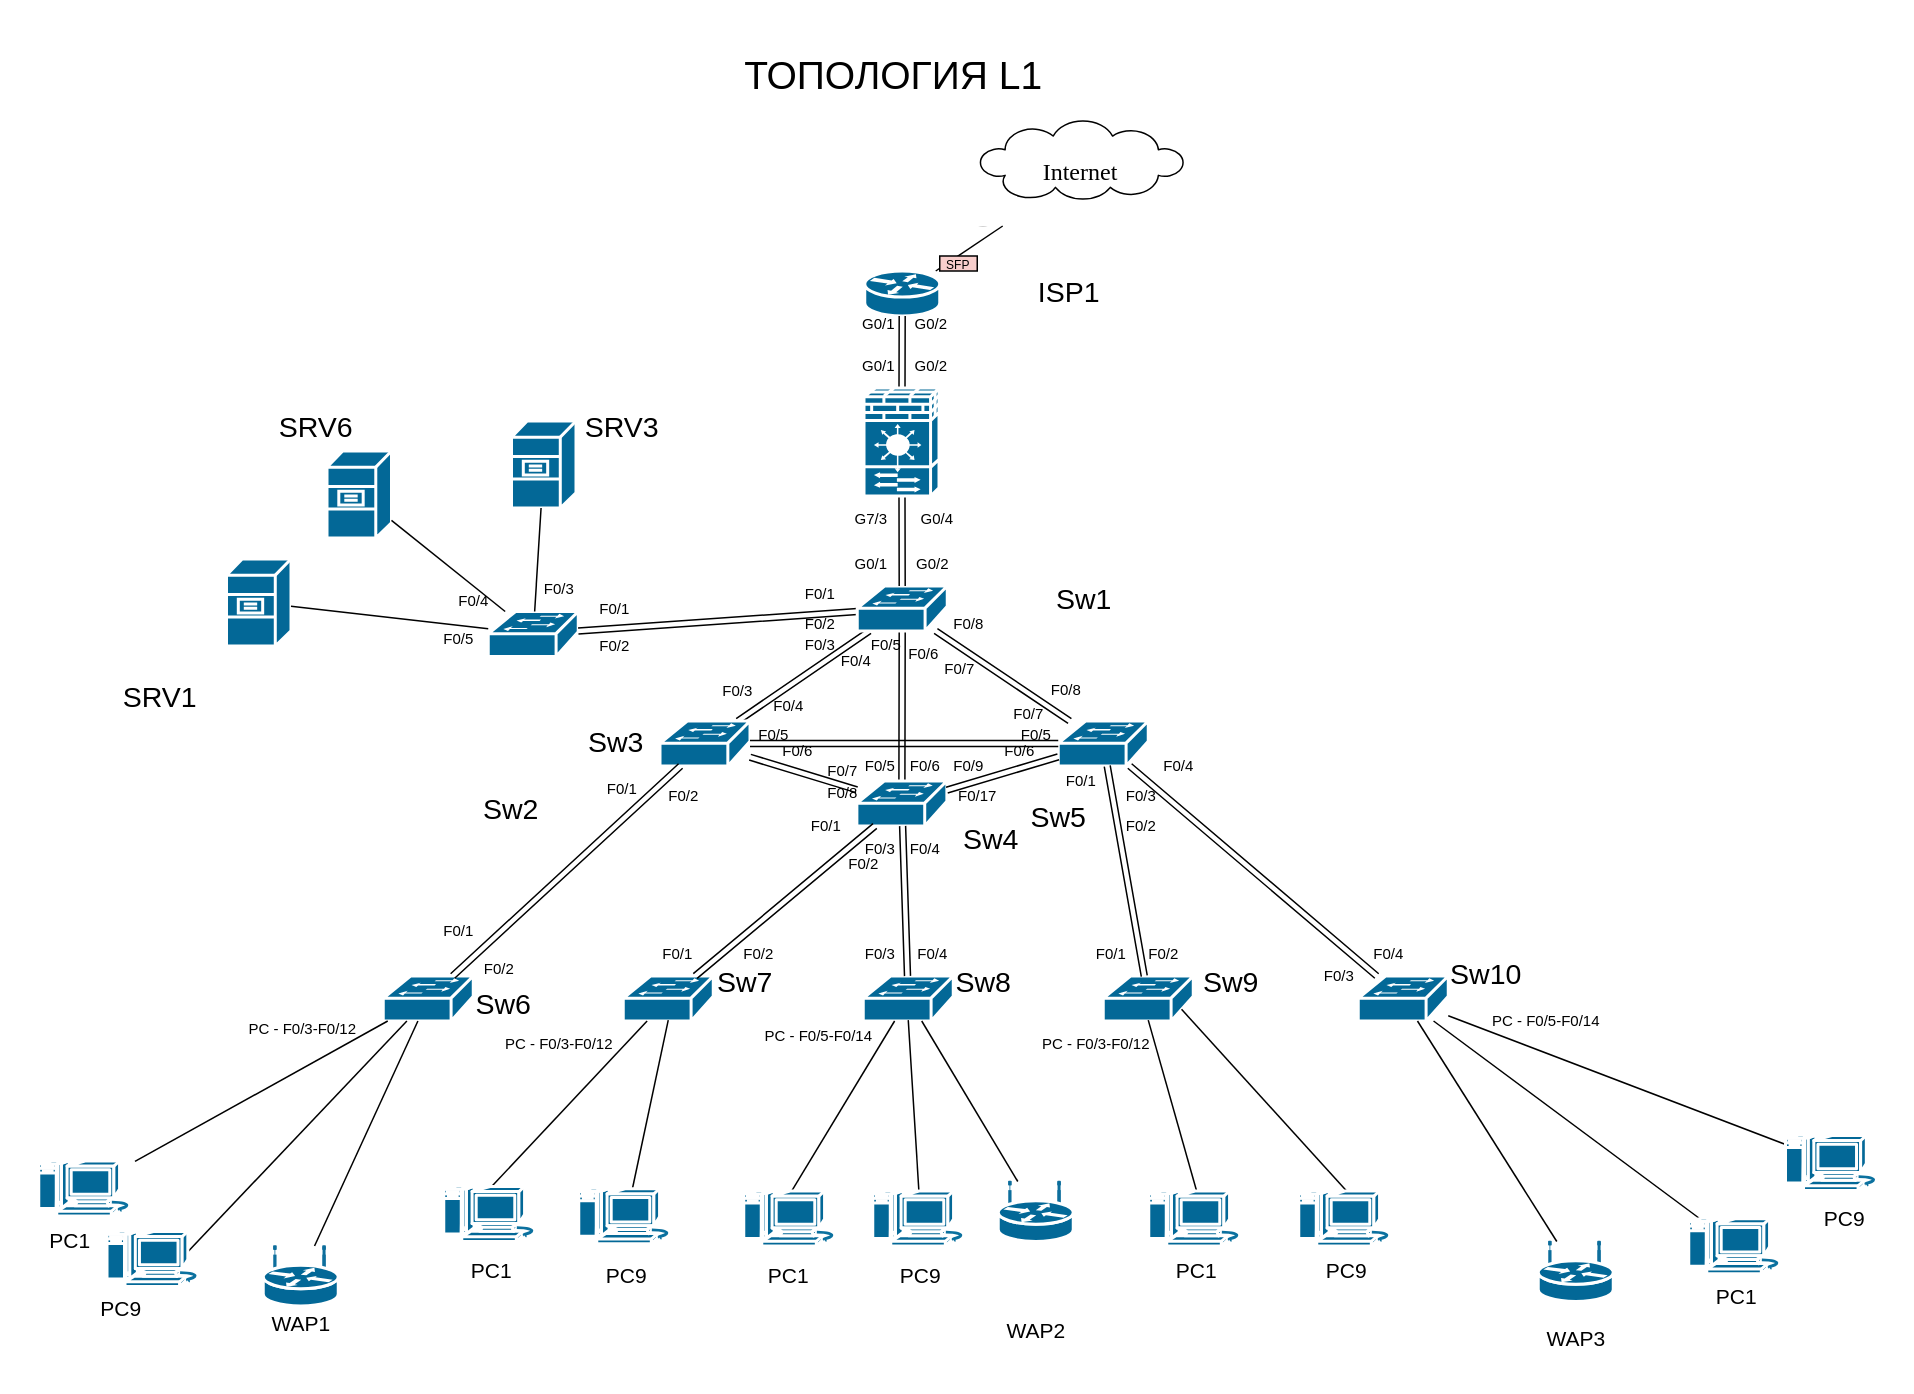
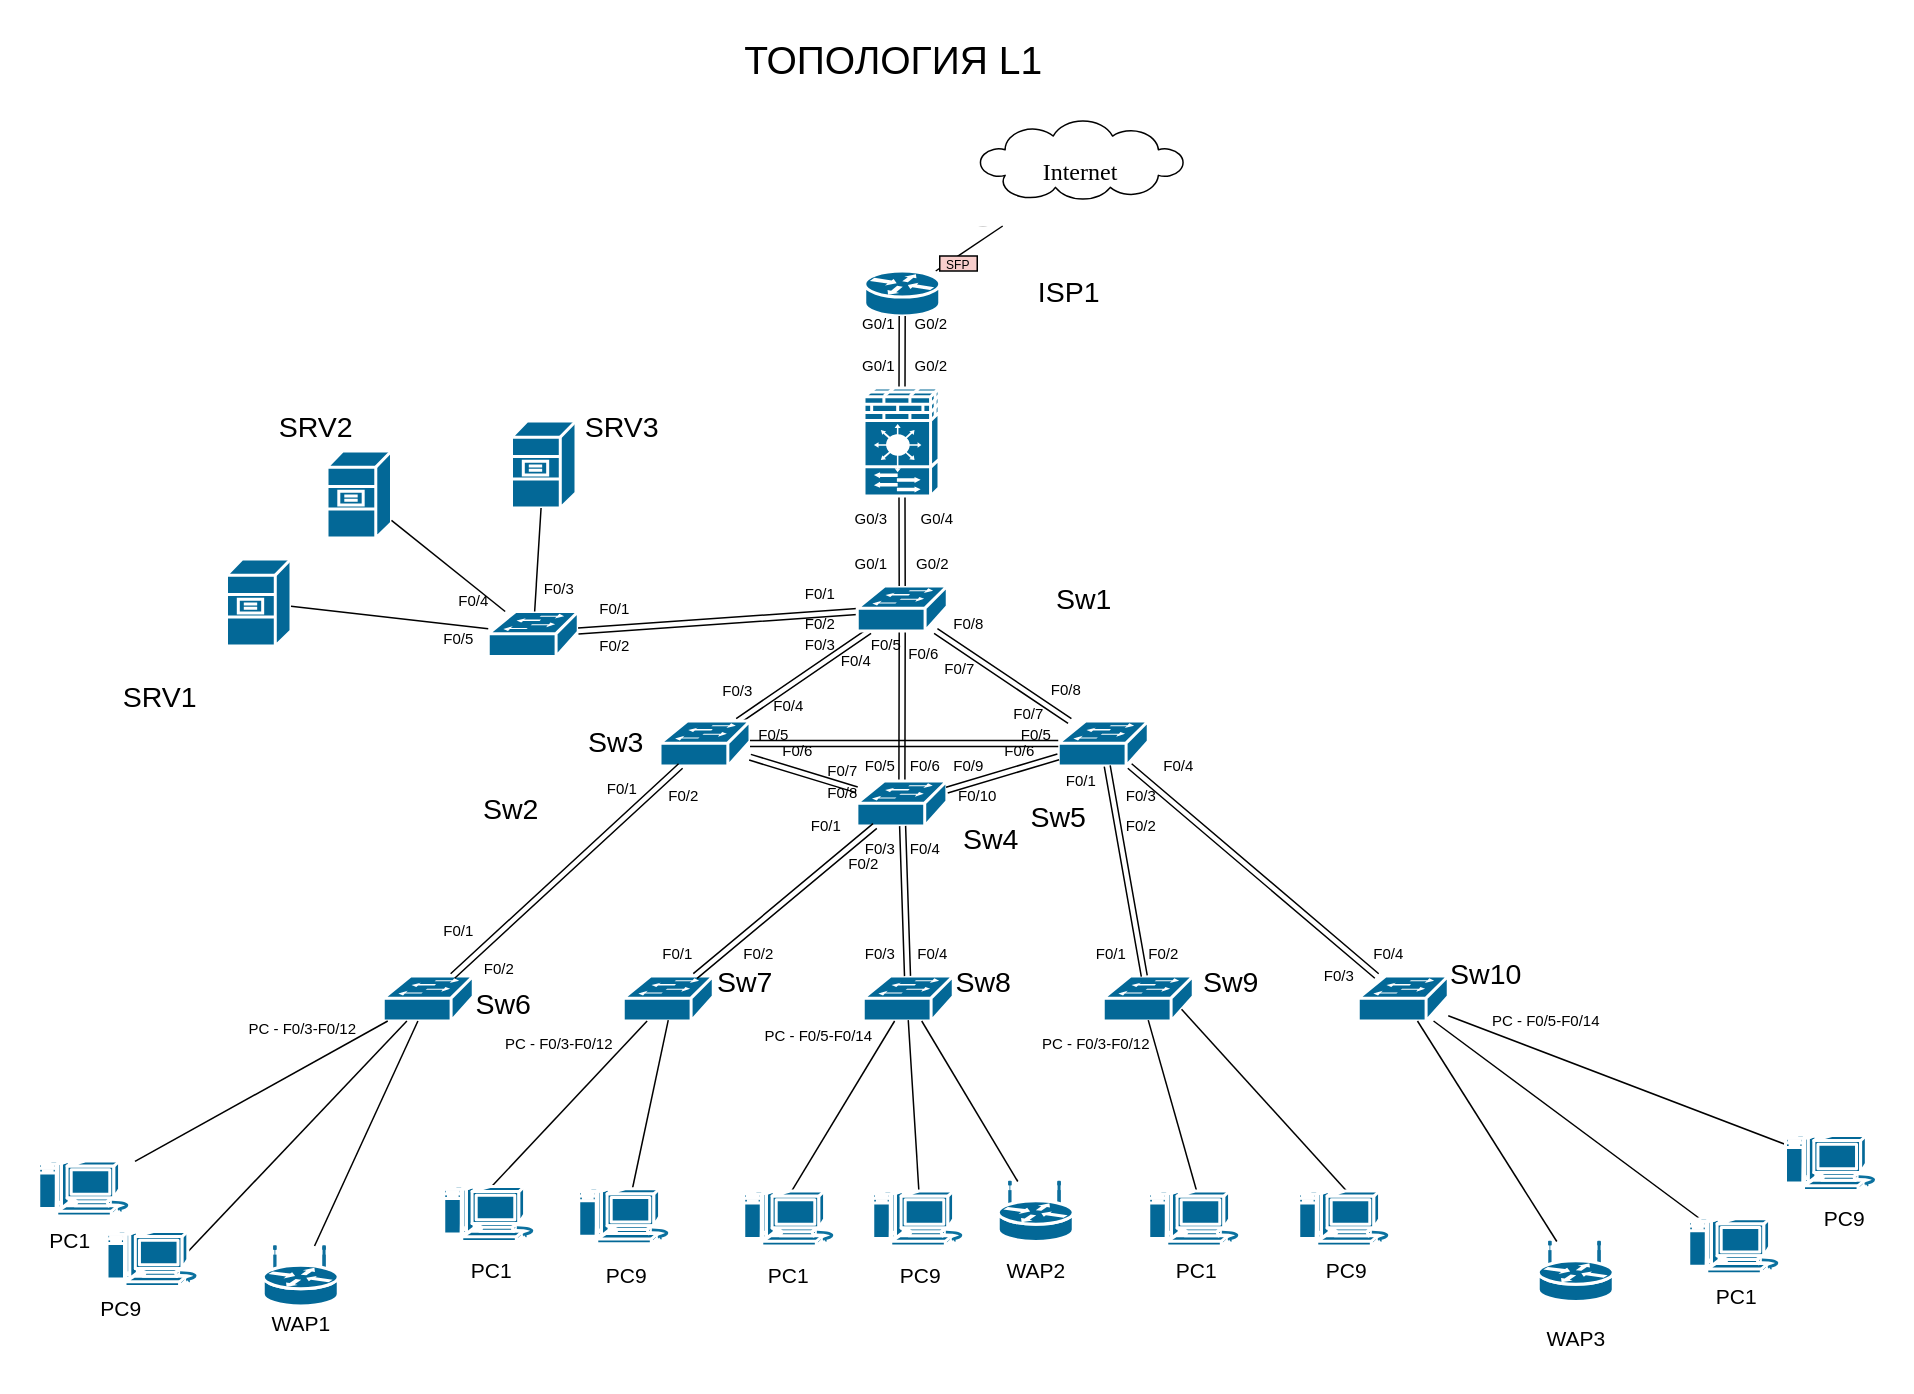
node "ТОПОЛОГИЯ L1": moved (893, 76) -> (893, 61)
node "SRV6": label "SRV6" -> "SRV2"
node "G7/3": label "G7/3" -> "G0/3"
node "F0/17": label "F0/17" -> "F0/10"
node "WAP2": moved (1036, 1331) -> (1036, 1271)
